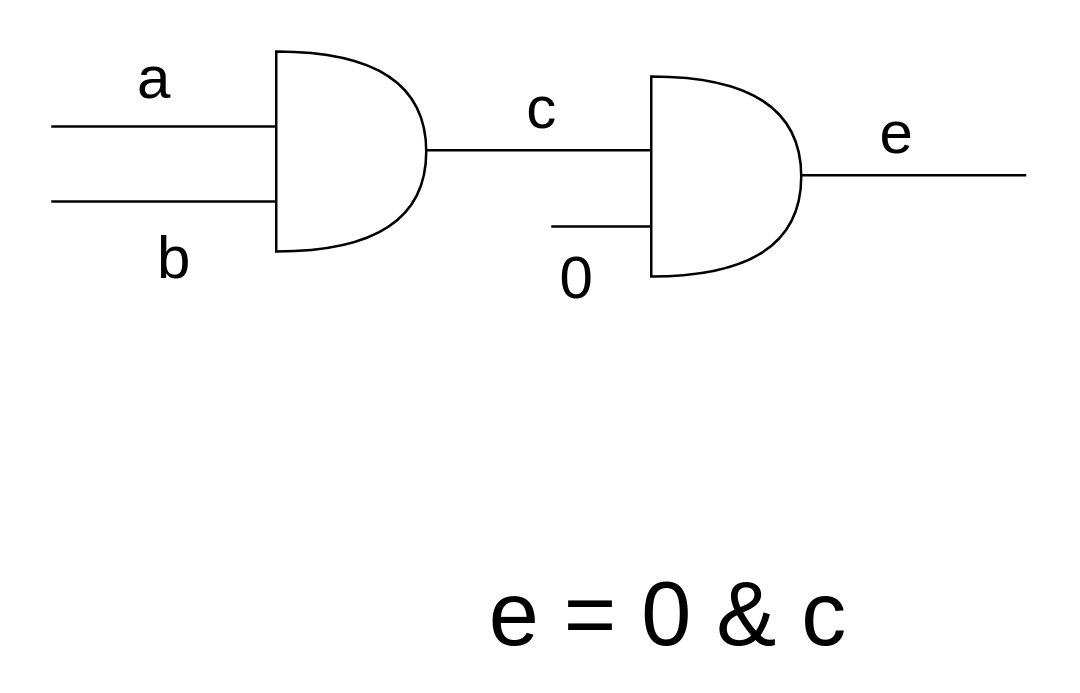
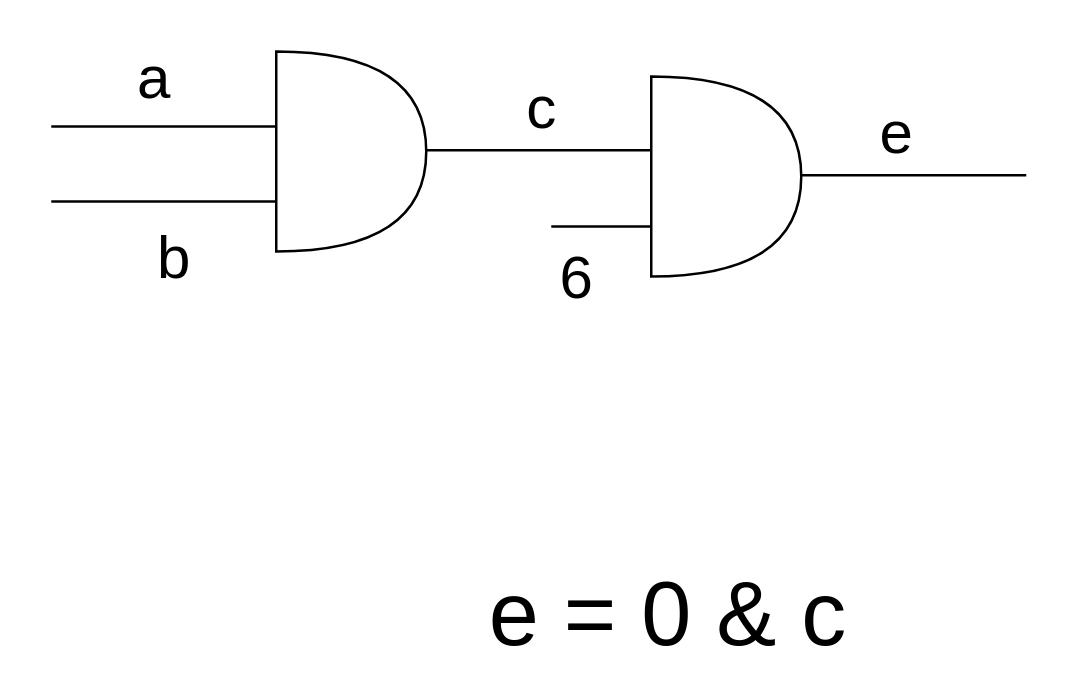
node "0": label "0" -> "6"
